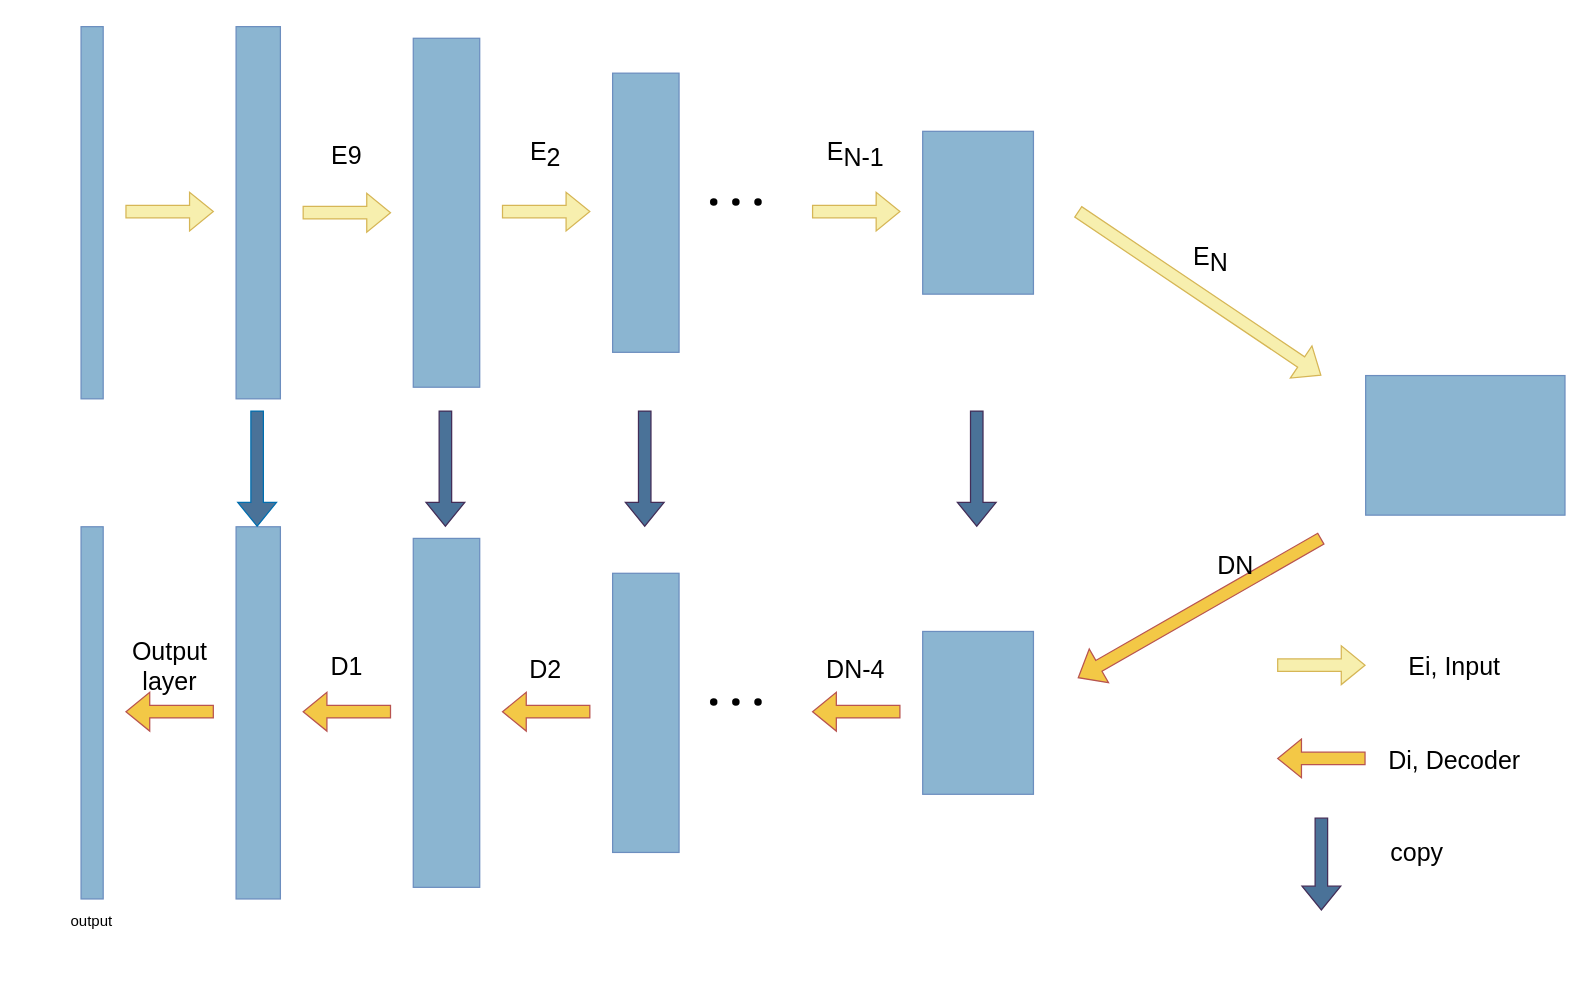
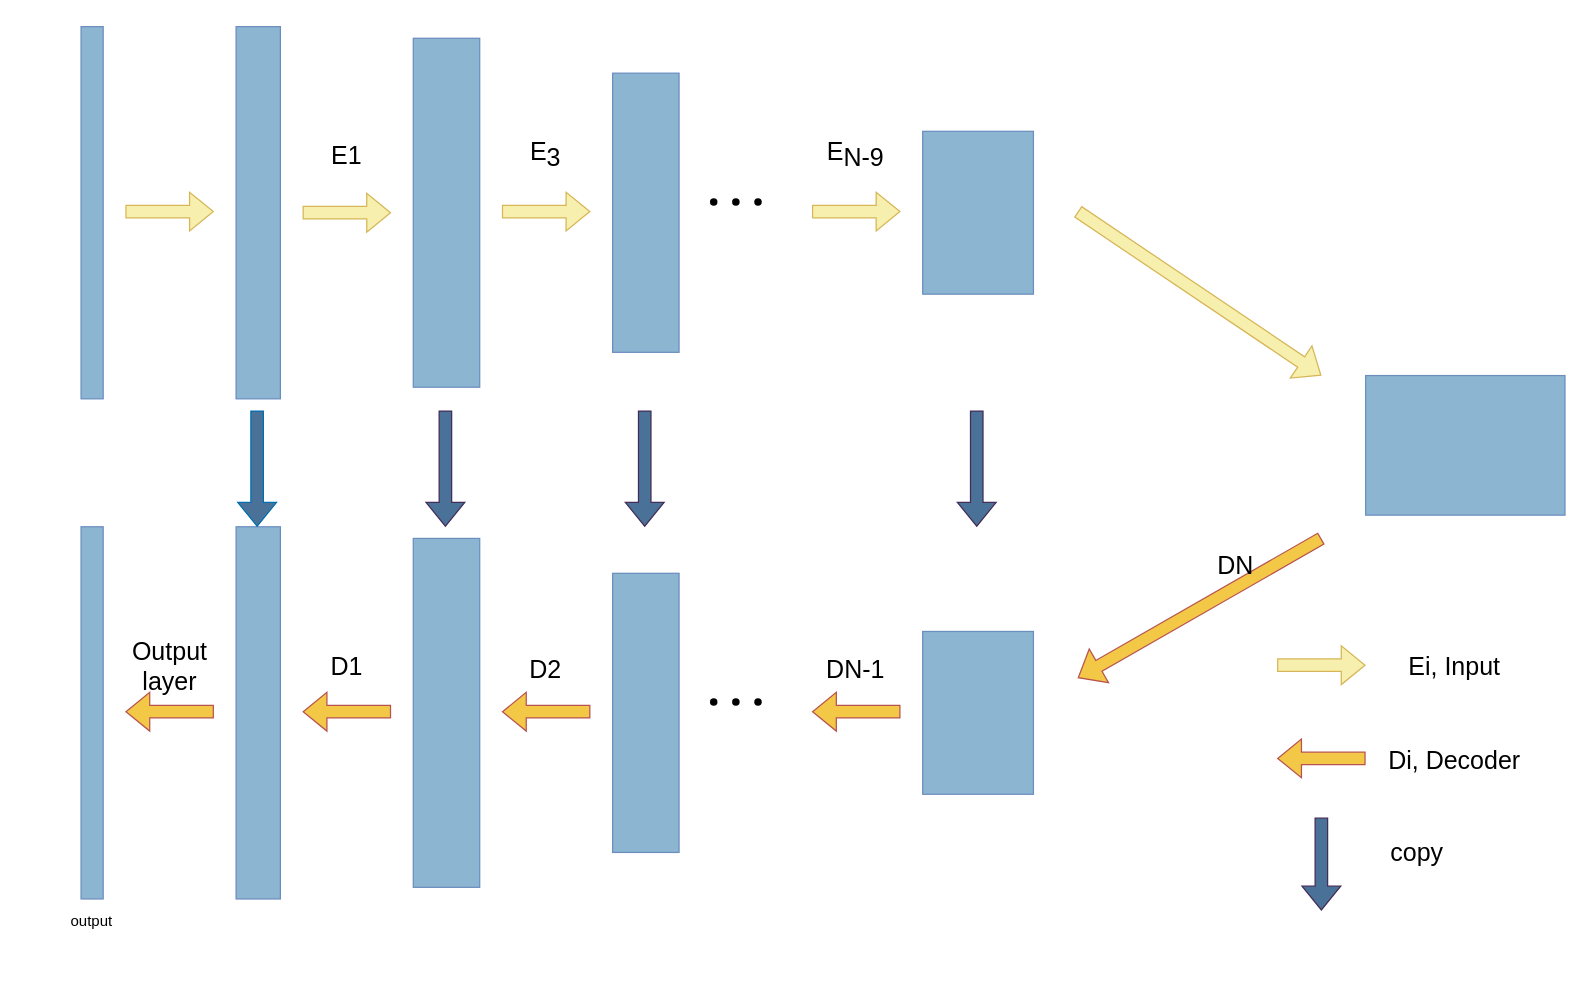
node "E9": label "E9" -> "E1"
node "E2": label "E2" -> "E3"
node "EN-1": label "EN-1" -> "EN-9"
node "EN": removed
node "DN-4": label "DN-4" -> "DN-1"
